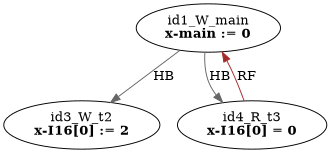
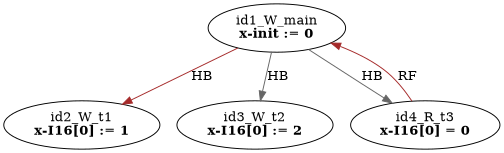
node "id1_W_main": text "x-main := 0" -> "x-init := 0"
node "id2_W_t1": added
